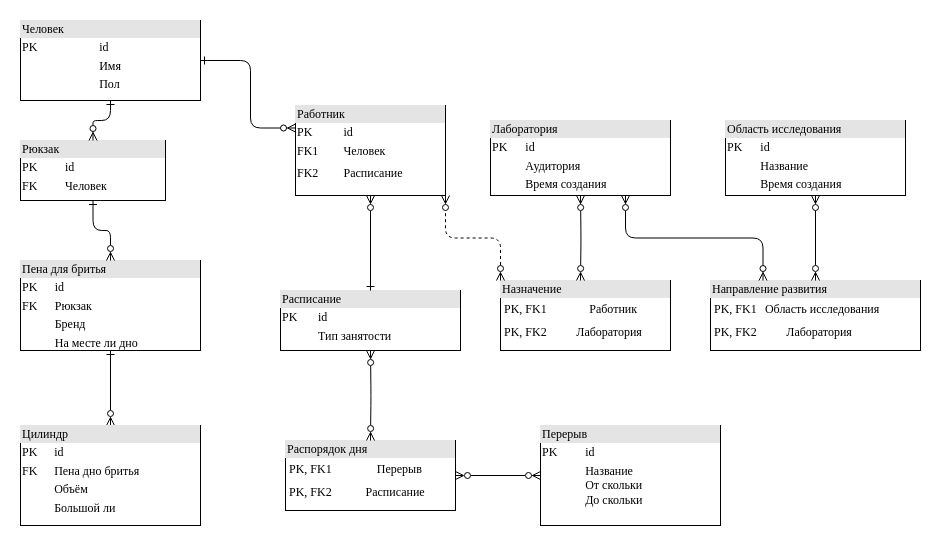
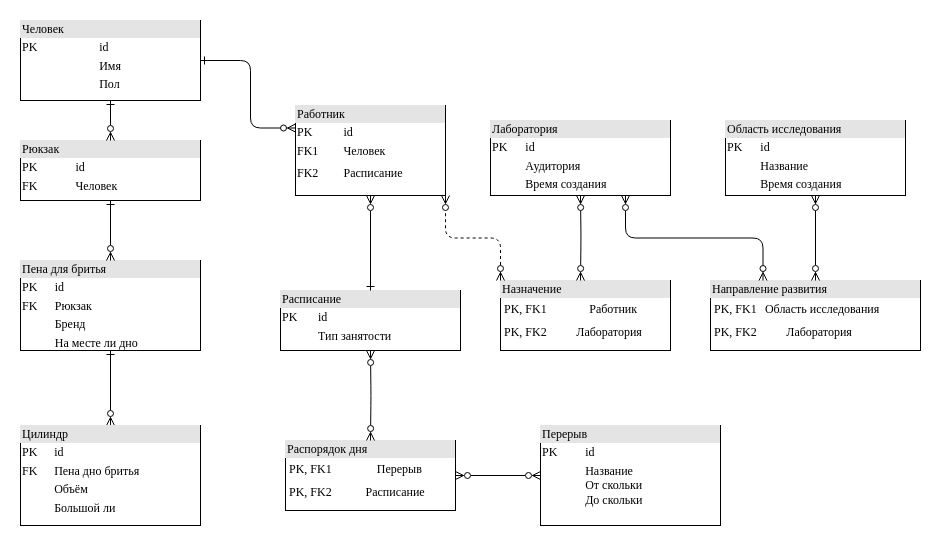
node "Рюкзак PK id FK Человек": size 145x60 -> 180x60
